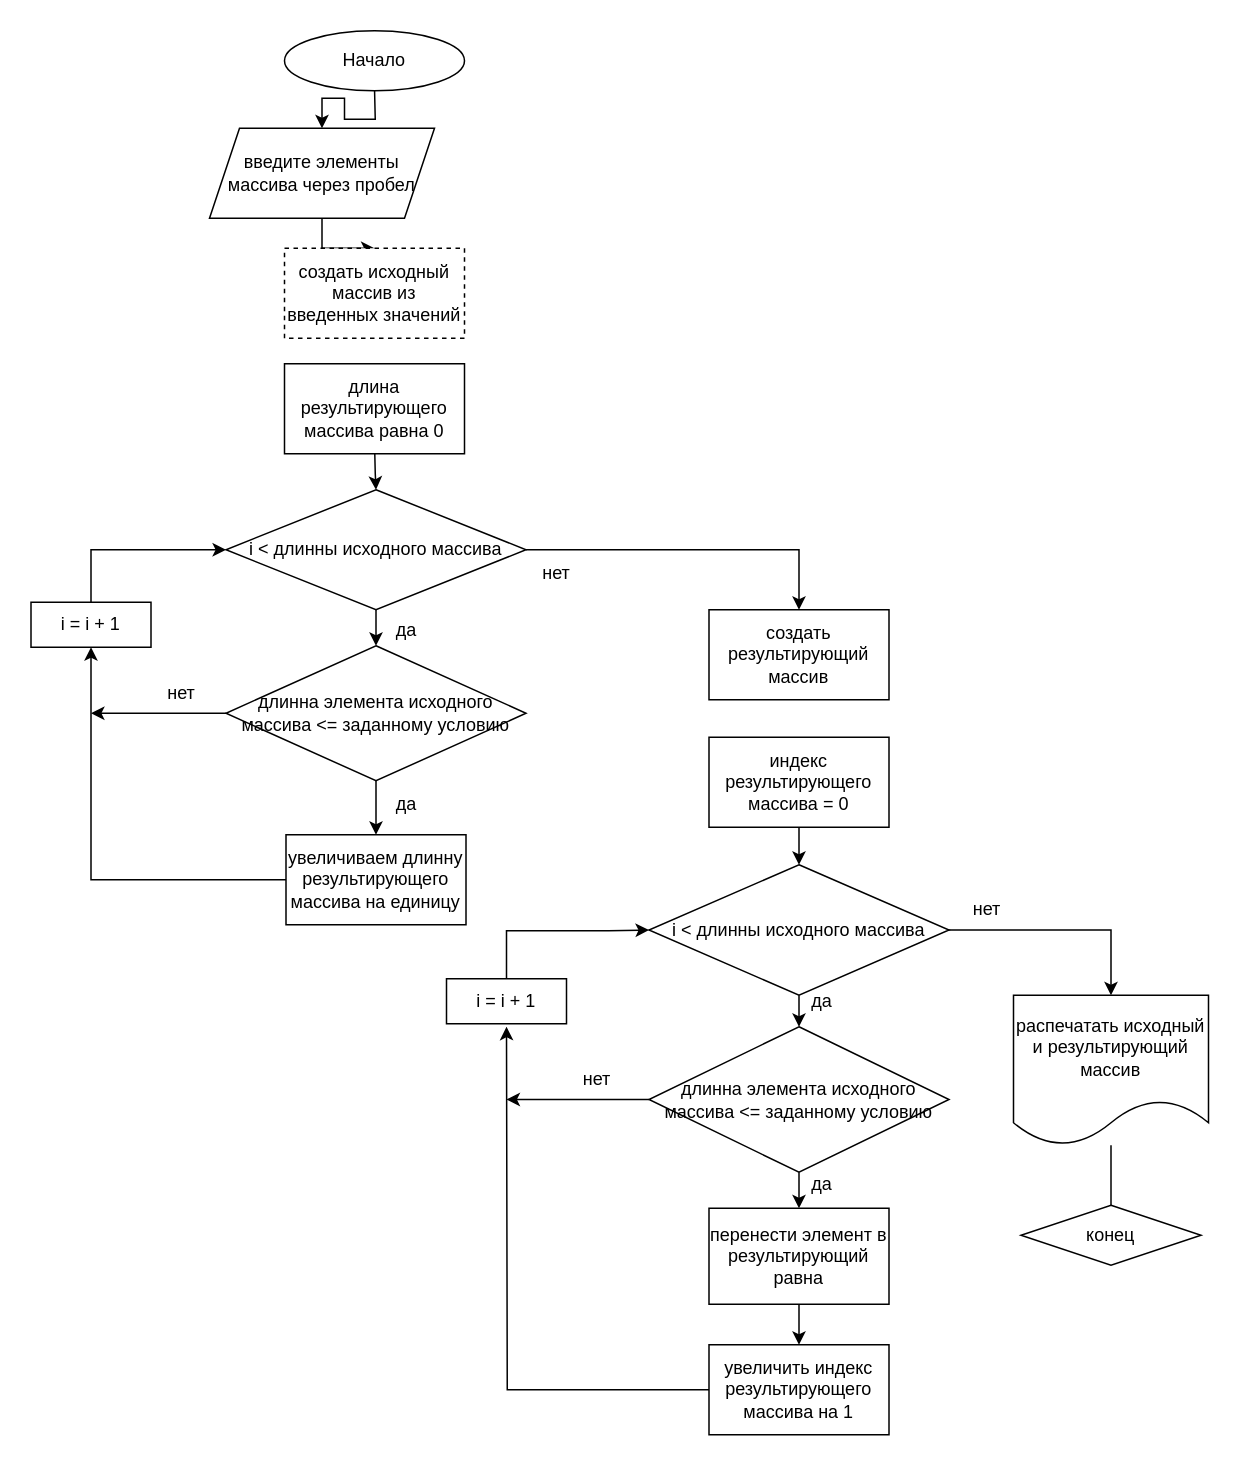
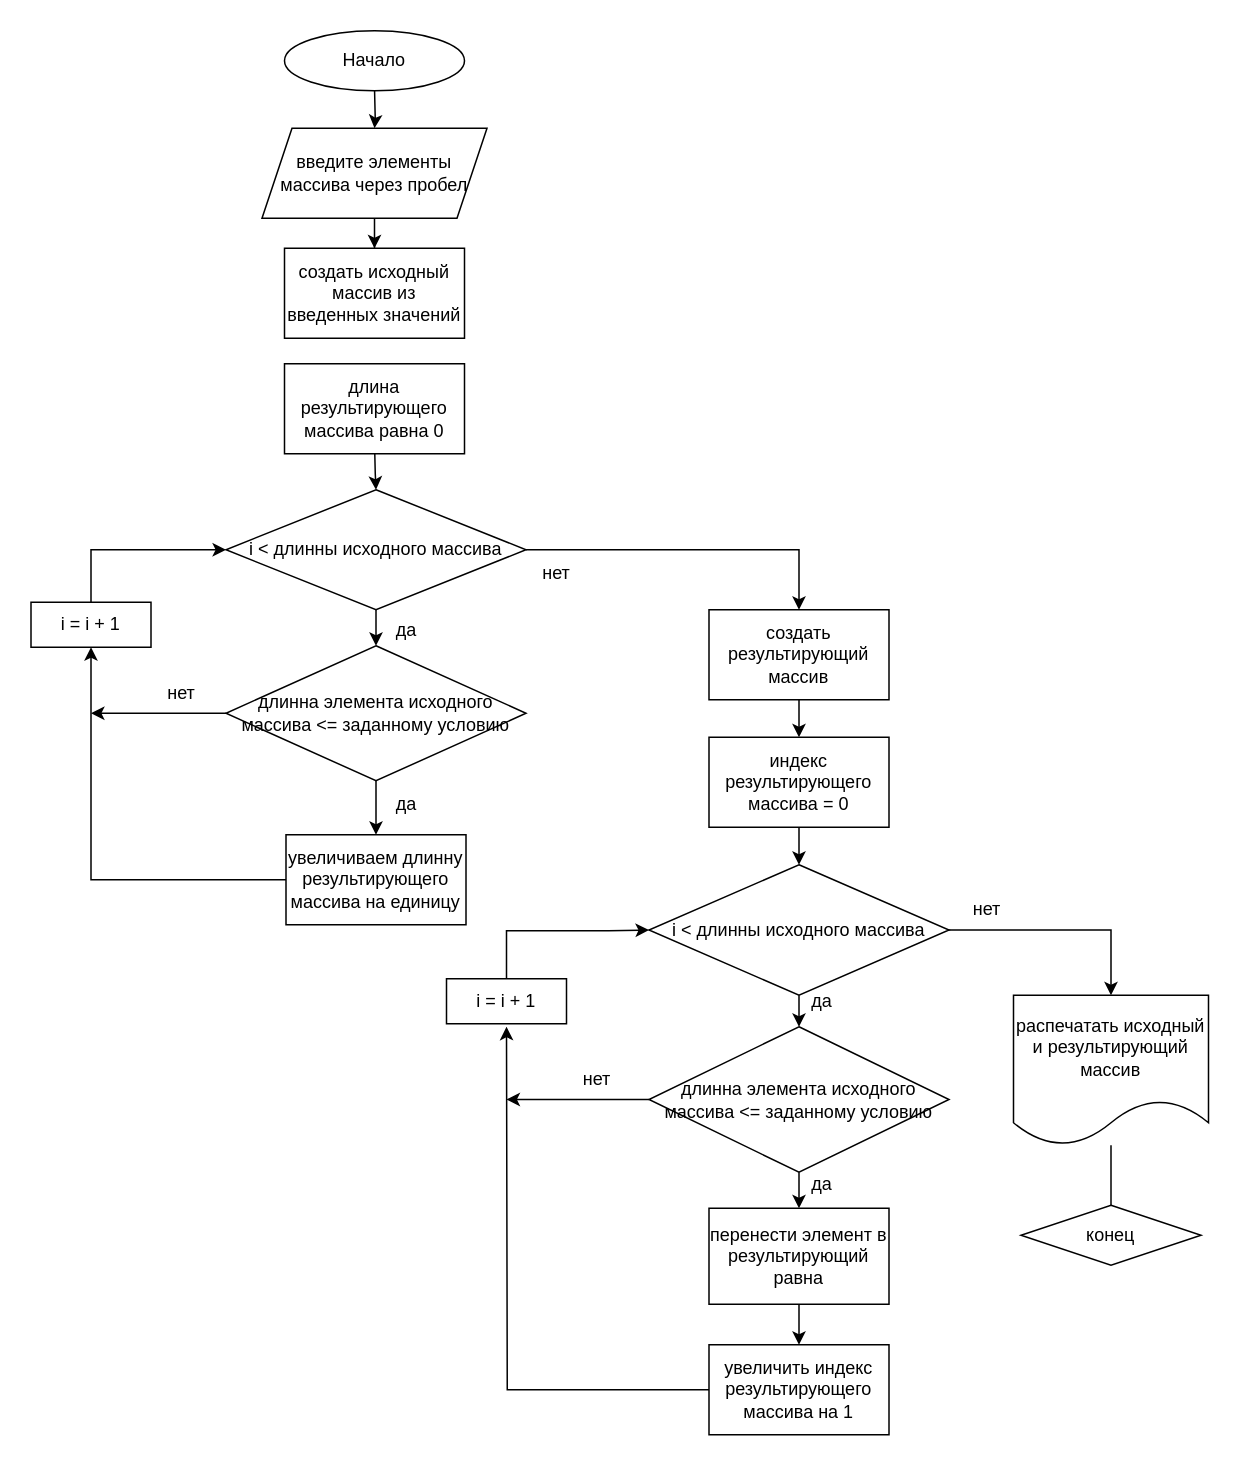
node "введите элементы массива через пробел": moved (322, 173) -> (374, 173)
node "создать исходный массив из введенных значений": style dashed -> solid
edge "создать результирующий массив" -> "индекс результирующего массива = 0": added
